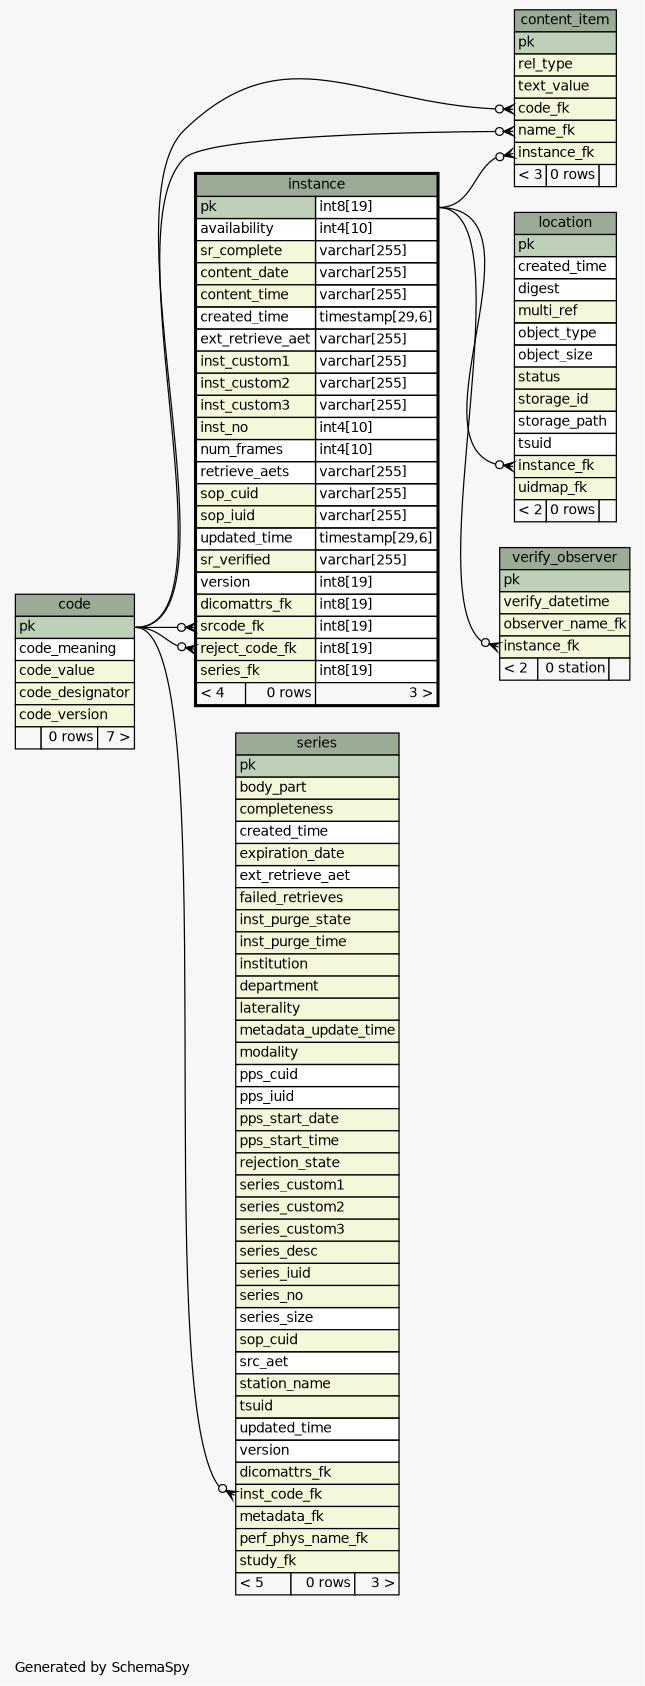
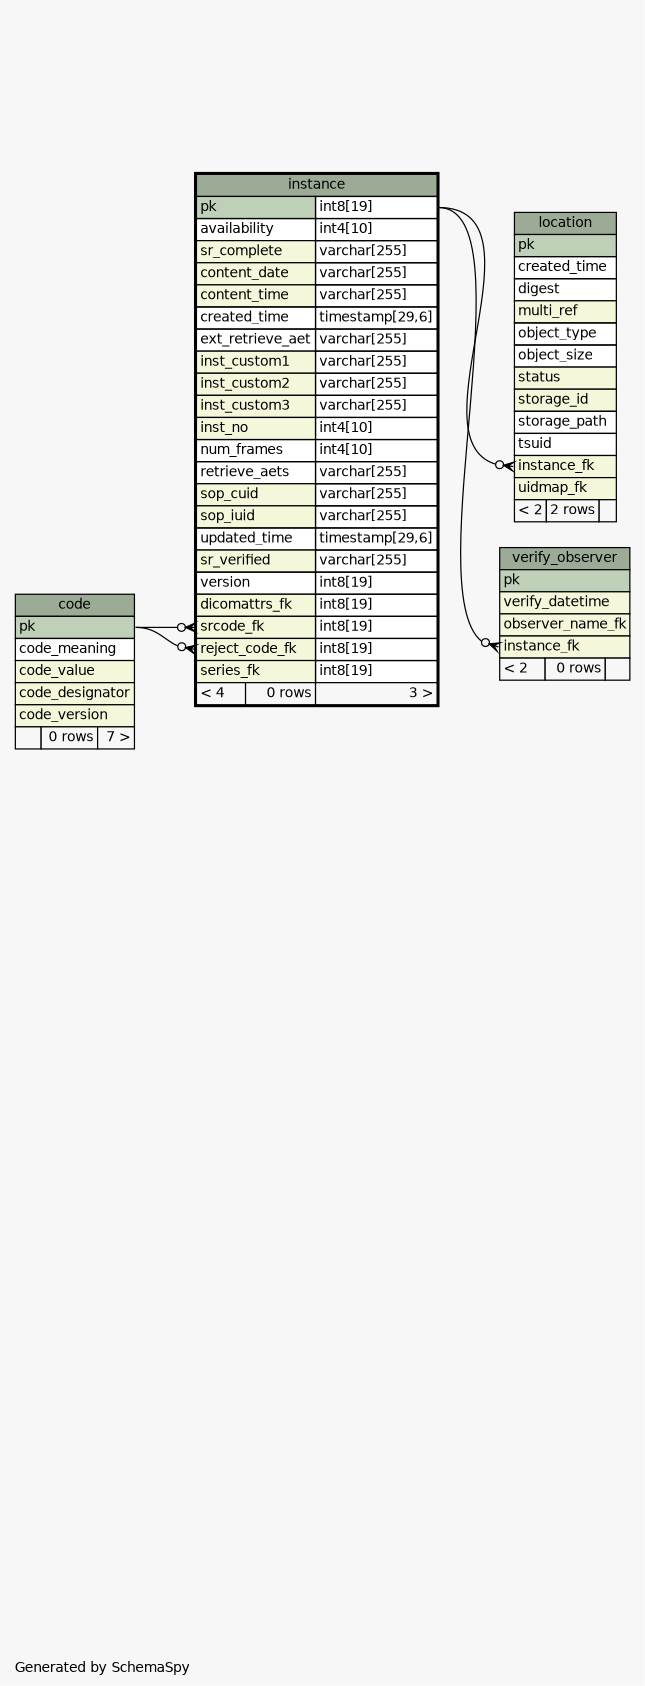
node "content_item": removed
node "location": text "0 rows" -> "2 rows"
node "verify_observer": text "0 station" -> "0 rows"
node "series": removed
